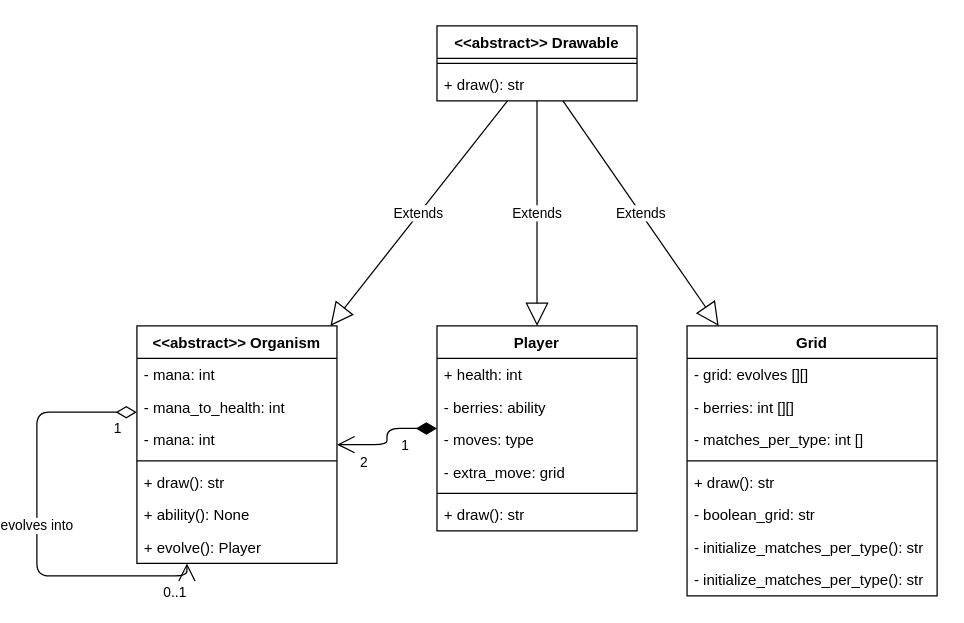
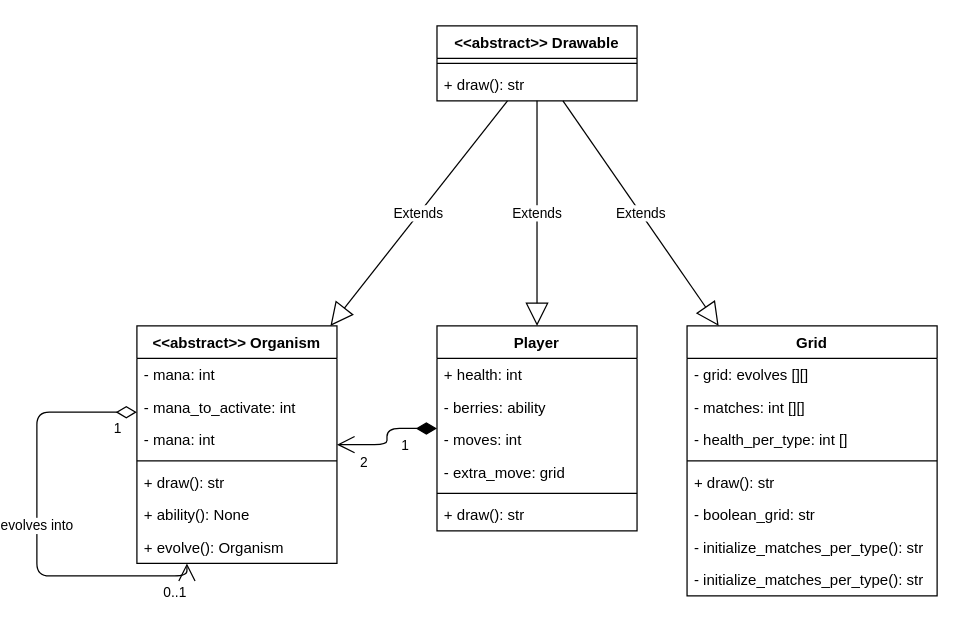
node "- mana_to_health: int": label "- mana_to_health: int" -> "- mana_to_activate: int"
node "- berries: int [][]": label "- berries: int [][]" -> "- matches: int [][]"
node "- moves: type": label "- moves: type" -> "- moves: int"
node "- matches_per_type: int []": label "- matches_per_type: int []" -> "- health_per_type: int []"
node "+ evolve(): Player": label "+ evolve(): Player" -> "+ evolve(): Organism"
